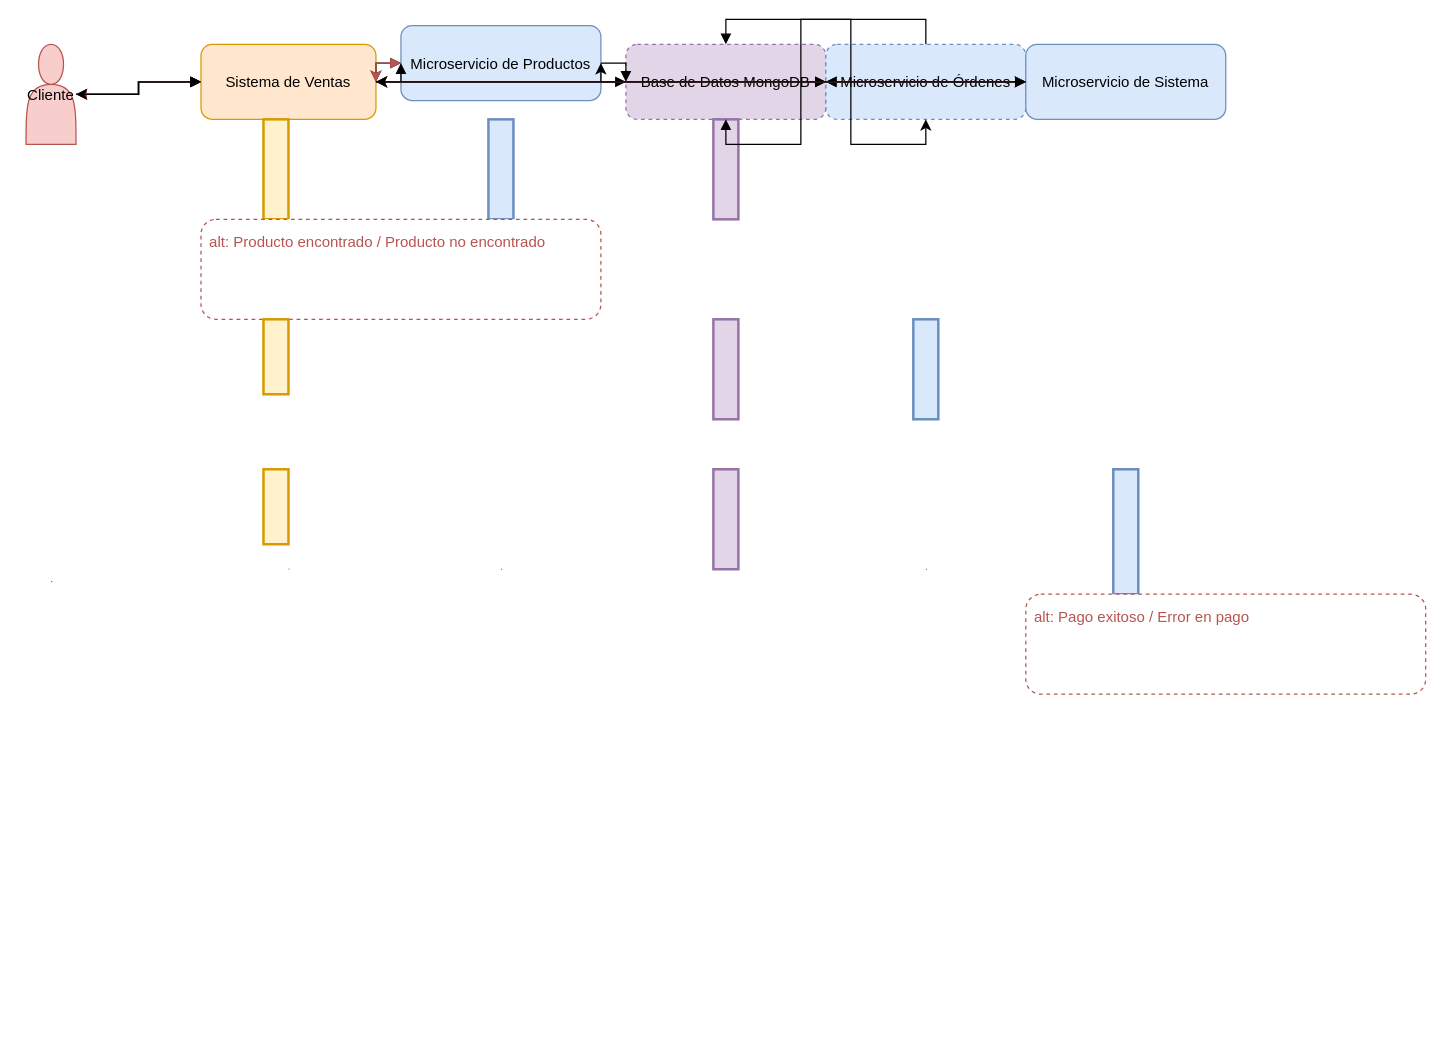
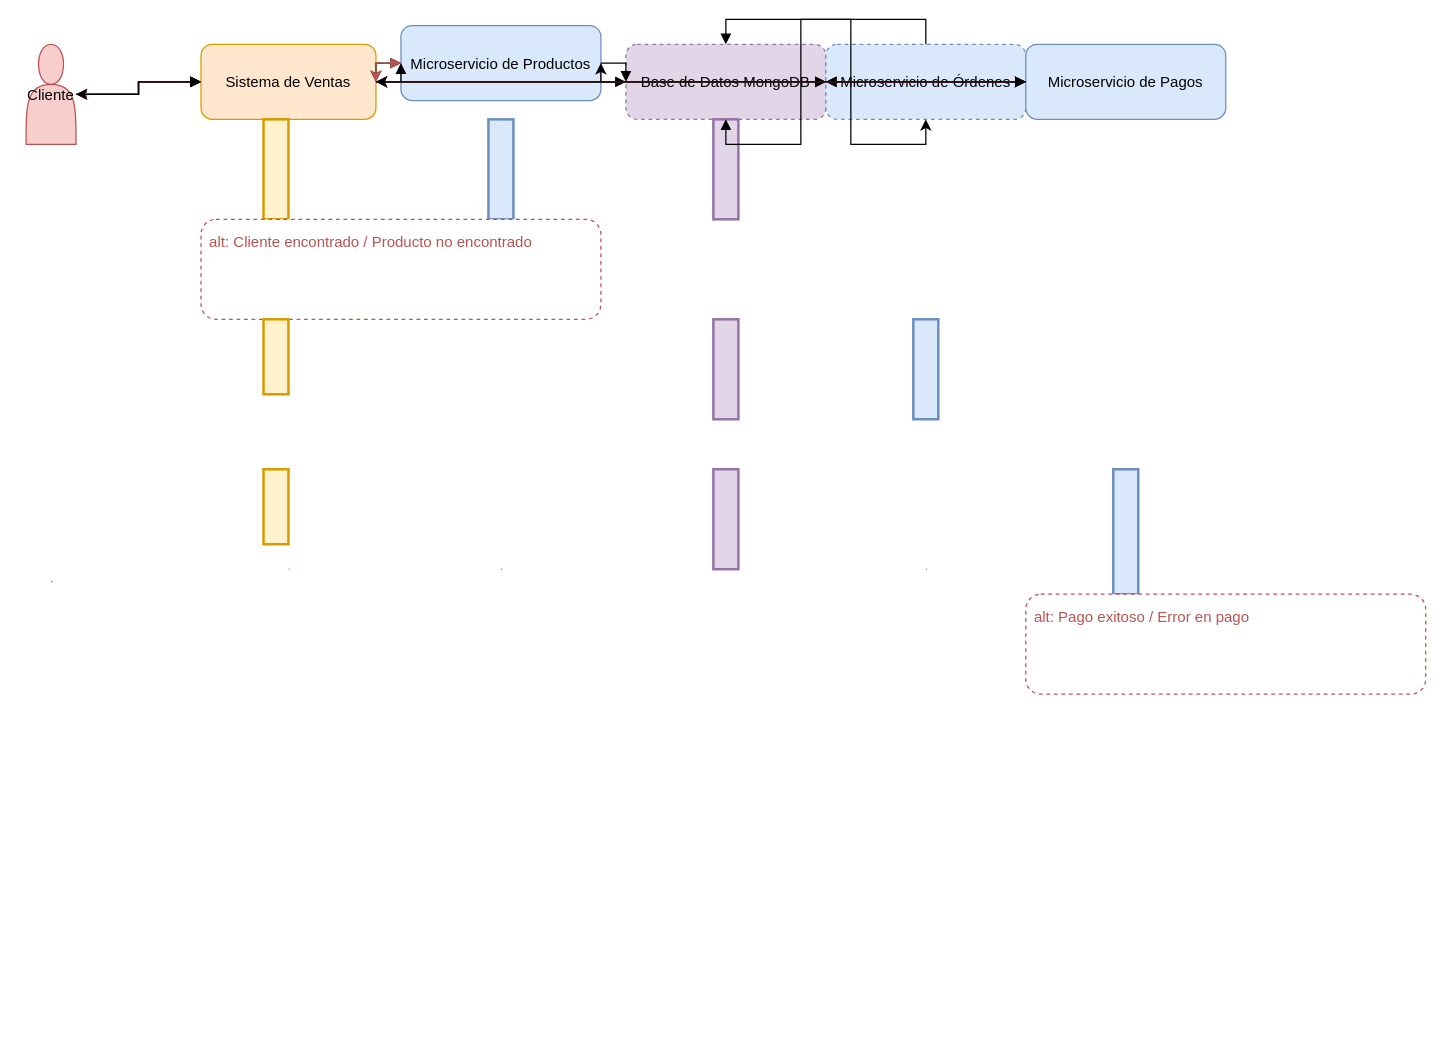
node "Microservicio de Sistema": label "Microservicio de Sistema" -> "Microservicio de Pagos"
node "alt: Producto encontrado / Producto no encontrado": label "alt: Producto encontrado / Producto no encontrado" -> "alt: Cliente encontrado / Producto no encontrado"
